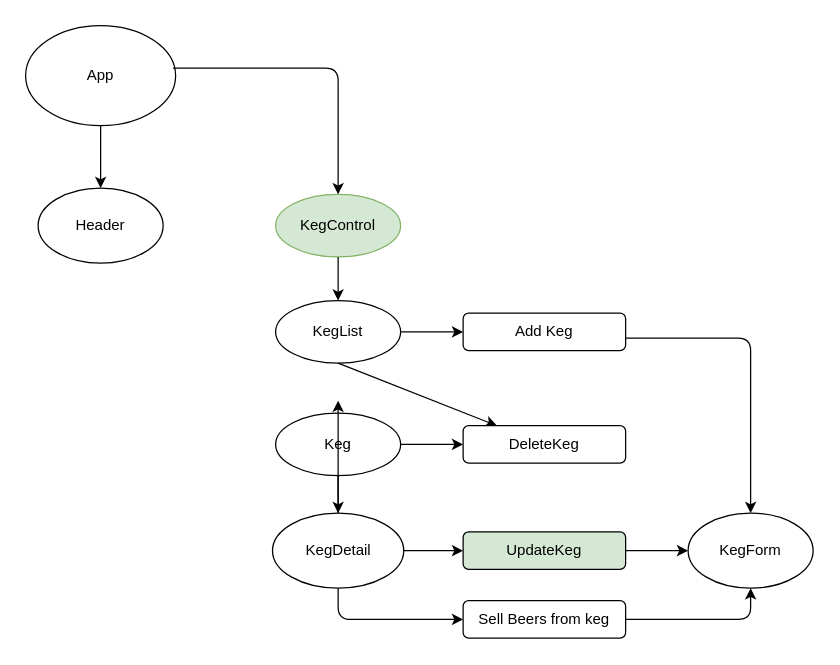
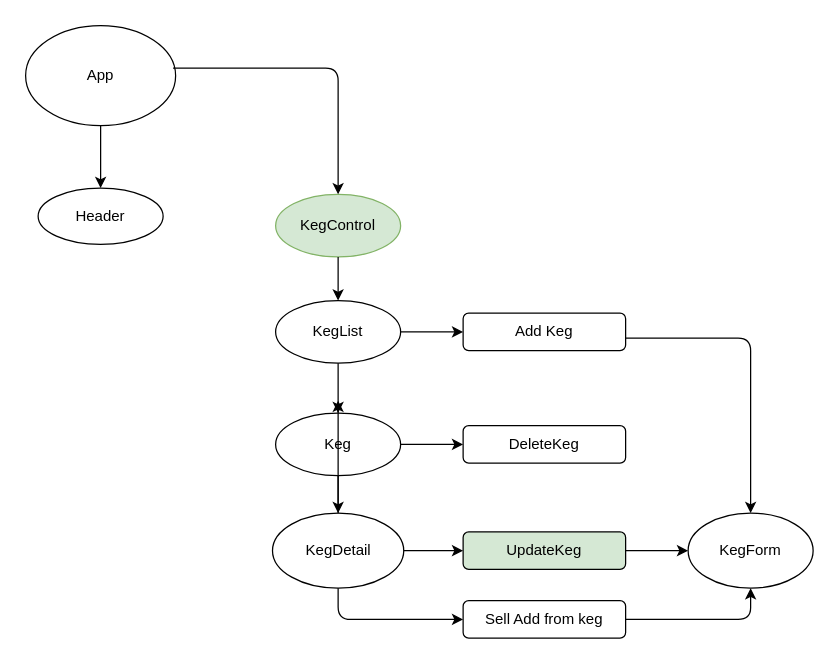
node "Header": size 125x75 -> 125x56
edge "KegList" -> "DeleteKeg": now "KegList" -> "Keg"
node "Sell Beers from keg": label "Sell Beers from keg" -> "Sell Add from keg"
